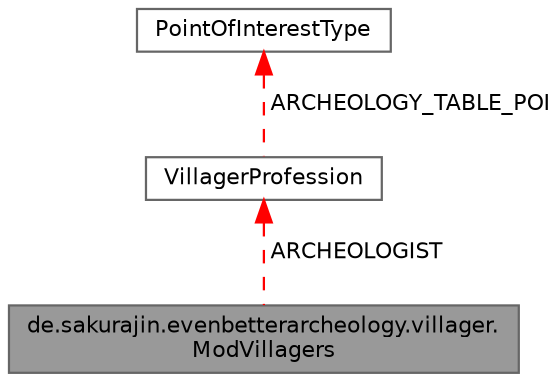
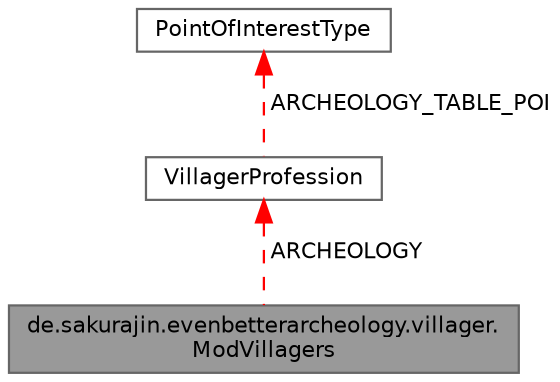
edge "de.sakurajin.evenbetterarcheology.villager. ModVillagers" -> "VillagerProfession": label " ARCHEOLOGIST" -> " ARCHEOLOGY"
